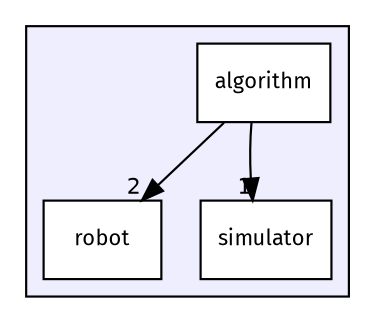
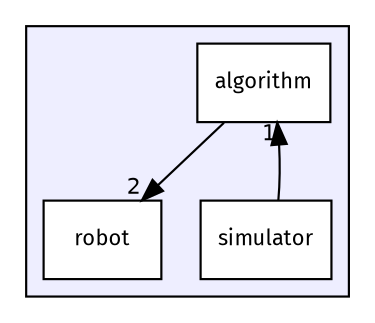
edge "algorithm" -> "simulator": reversed
